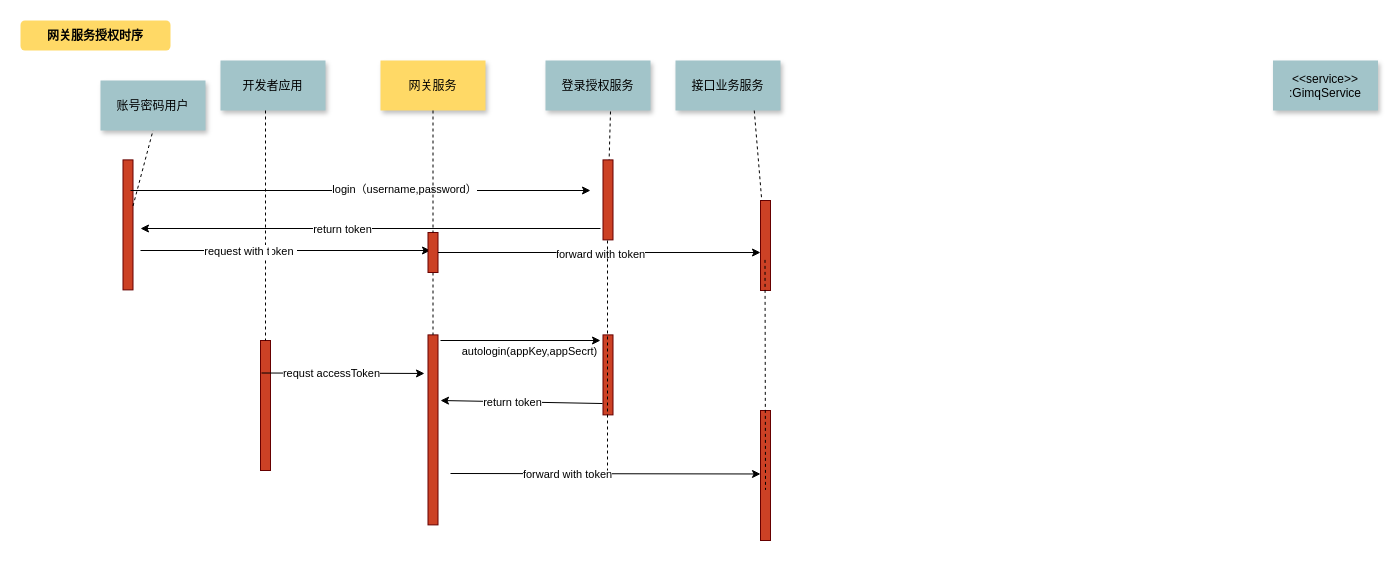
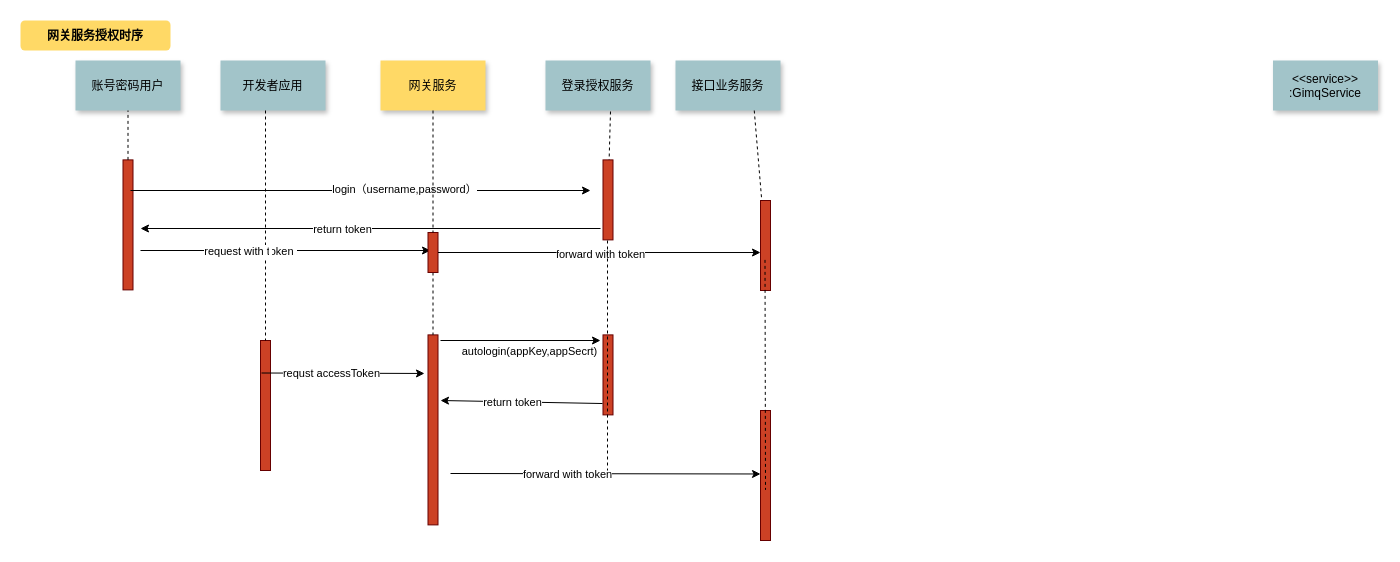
node "账号密码用户": moved (153, 106) -> (128, 86)
